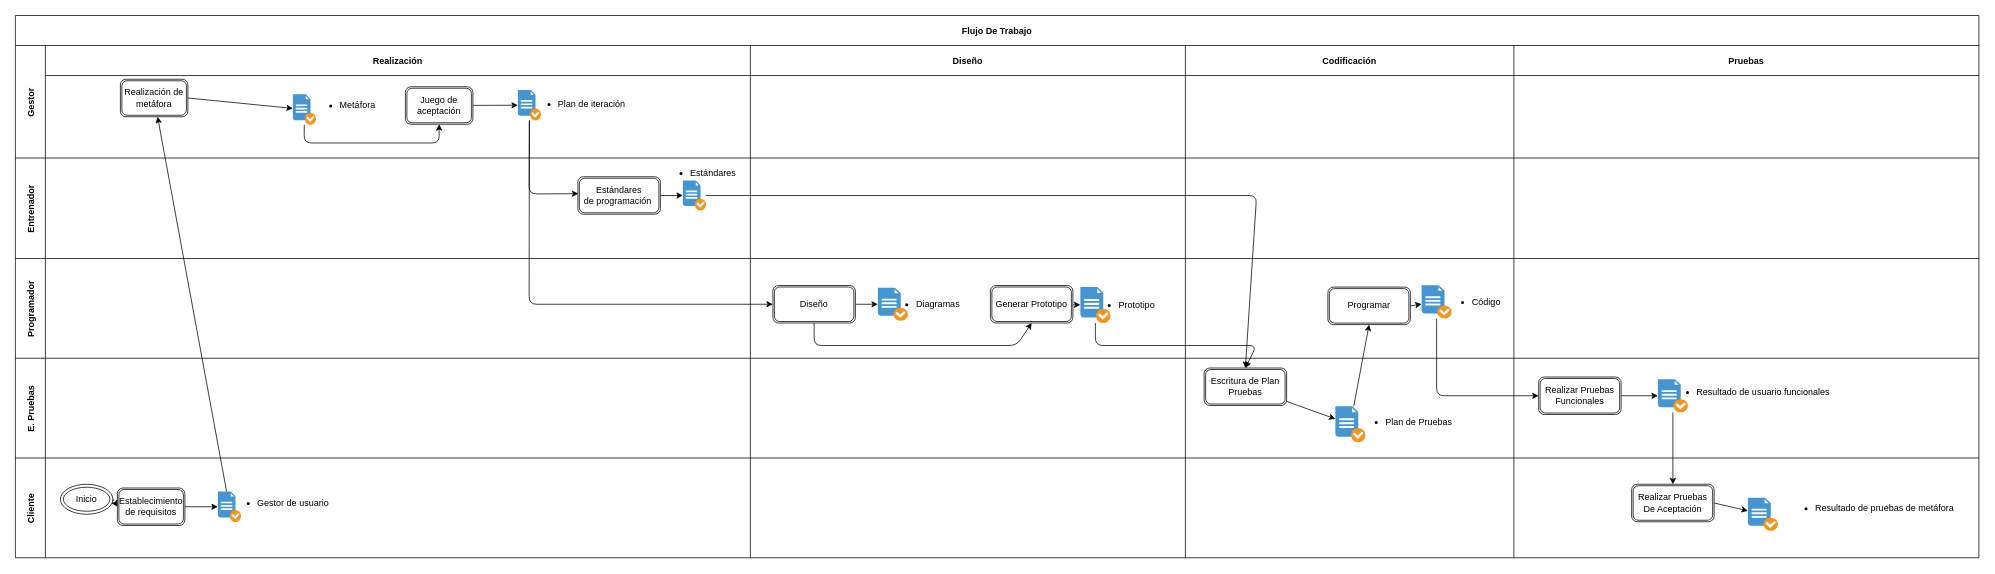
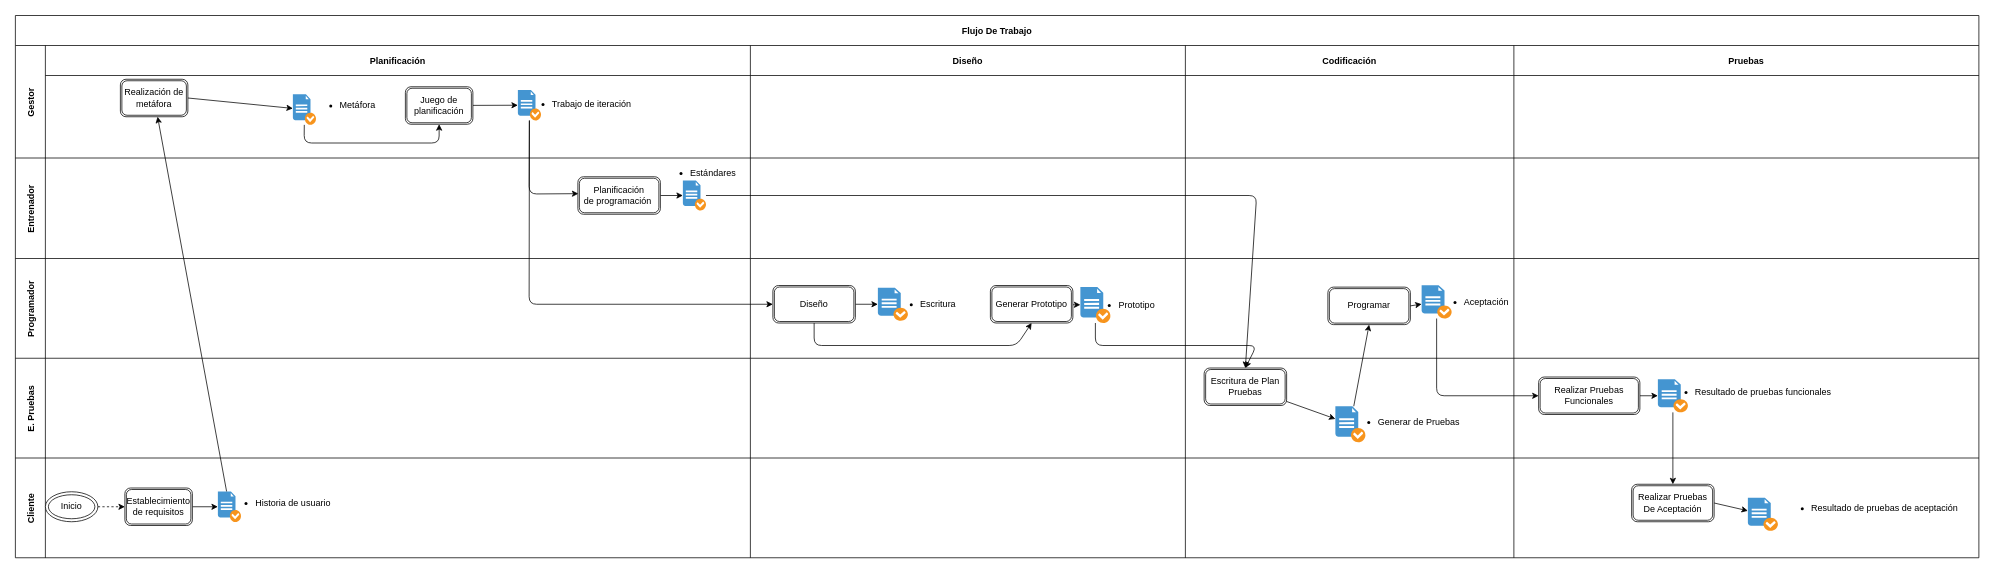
node "Realización": label "Realización" -> "Planificación"
node "Plan de iteración": label "Plan de iteración" -> "Trabajo de iteración"
node "Juego de aceptación": label "Juego de aceptación" -> "Juego de planificación"
node "Estándares de programación": label "Estándares de programación" -> "Planificación de programación"
node "Código": label "Código" -> "Aceptación"
node "Diagramas": label "Diagramas" -> "Escritura"
node "Resultado de usuario funcionales": label "Resultado de usuario funcionales" -> "Resultado de pruebas funcionales"
node "Realizar Pruebas Funcionales": size 83x38 -> 101x38
node "Plan de Pruebas": label "Plan de Pruebas" -> "Generar de Pruebas"
node "Inicio": moved (87, 499) -> (72, 507)
node "Gestor de usuario": label "Gestor de usuario" -> "Historia de usuario"
node "Establecimiento de requisitos": moved (151, 507) -> (159, 507)
node "Resultado de pruebas de metáfora": label "Resultado de pruebas de metáfora" -> "Resultado de pruebas de aceptación"
